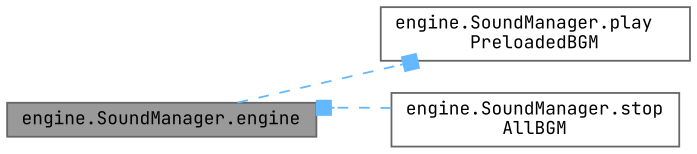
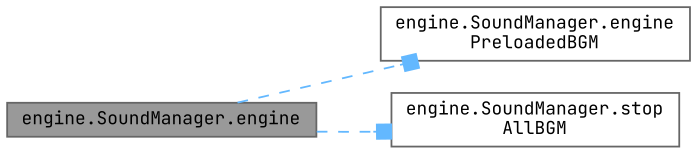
node "engine.SoundManager.play PreloadedBGM": label "engine.SoundManager.play PreloadedBGM" -> "engine.SoundManager.engine PreloadedBGM"
edge "engine.SoundManager.stop AllBGM" -> "engine.SoundManager.engine": reversed
